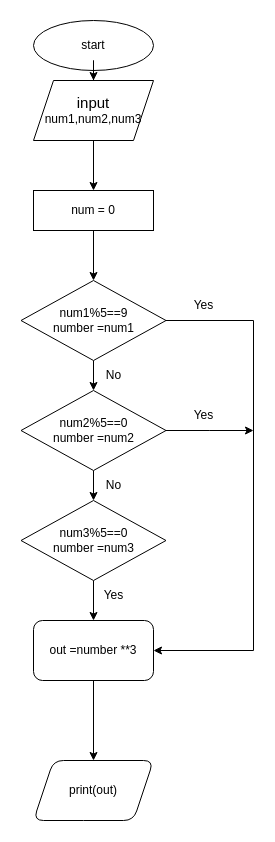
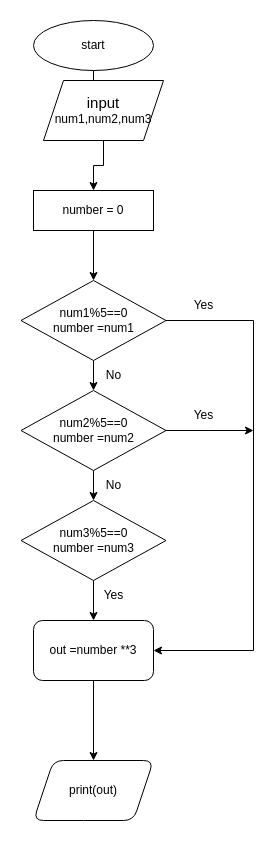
node "input num1,num2,num3": moved (94, 111) -> (104, 111)
node "num = 0": label "num = 0" -> "number = 0"
node "num1%5==9 number =num1": label "num1%5==9 number =num1" -> "num1%5==0 number =num1"
